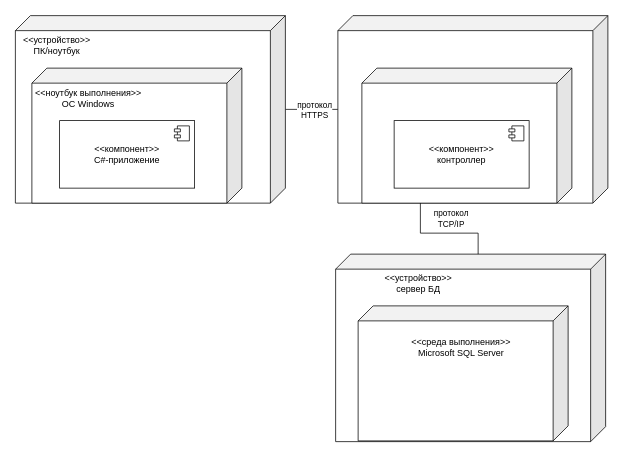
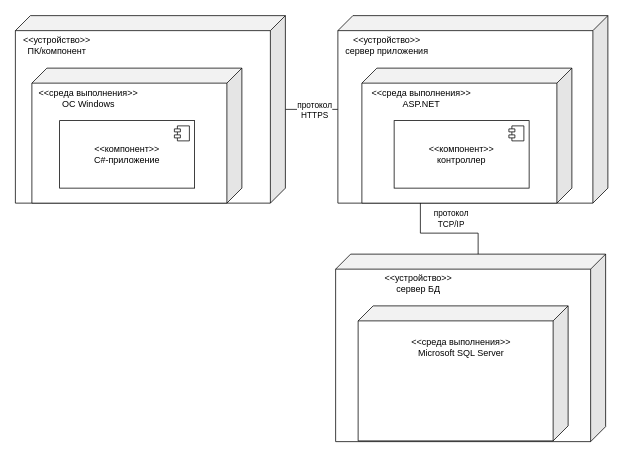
node "<<устройство>> ПК/ноутбук": label "<<устройство>> ПК/ноутбук" -> "<<устройство>> ПК/компонент"
node "<<устройство>> сервер приложения": added
node "<<ноутбук выполнения>> ОС Windows": label "<<ноутбук выполнения>> ОС Windows" -> "<<среда выполнения>> ОС Windows"
node "<<среда выполнения>> ASP.NET": added
